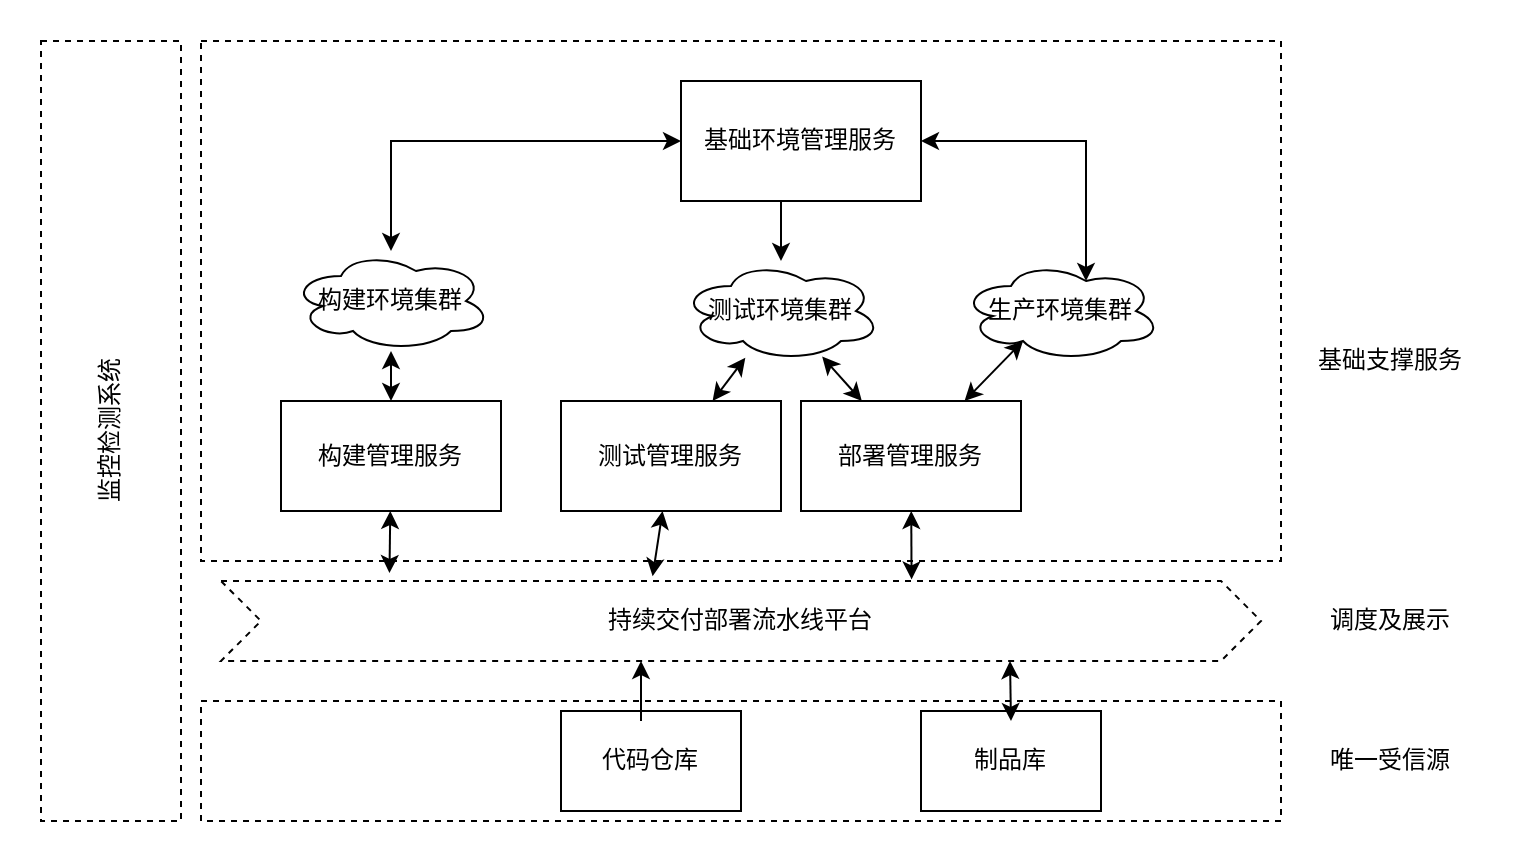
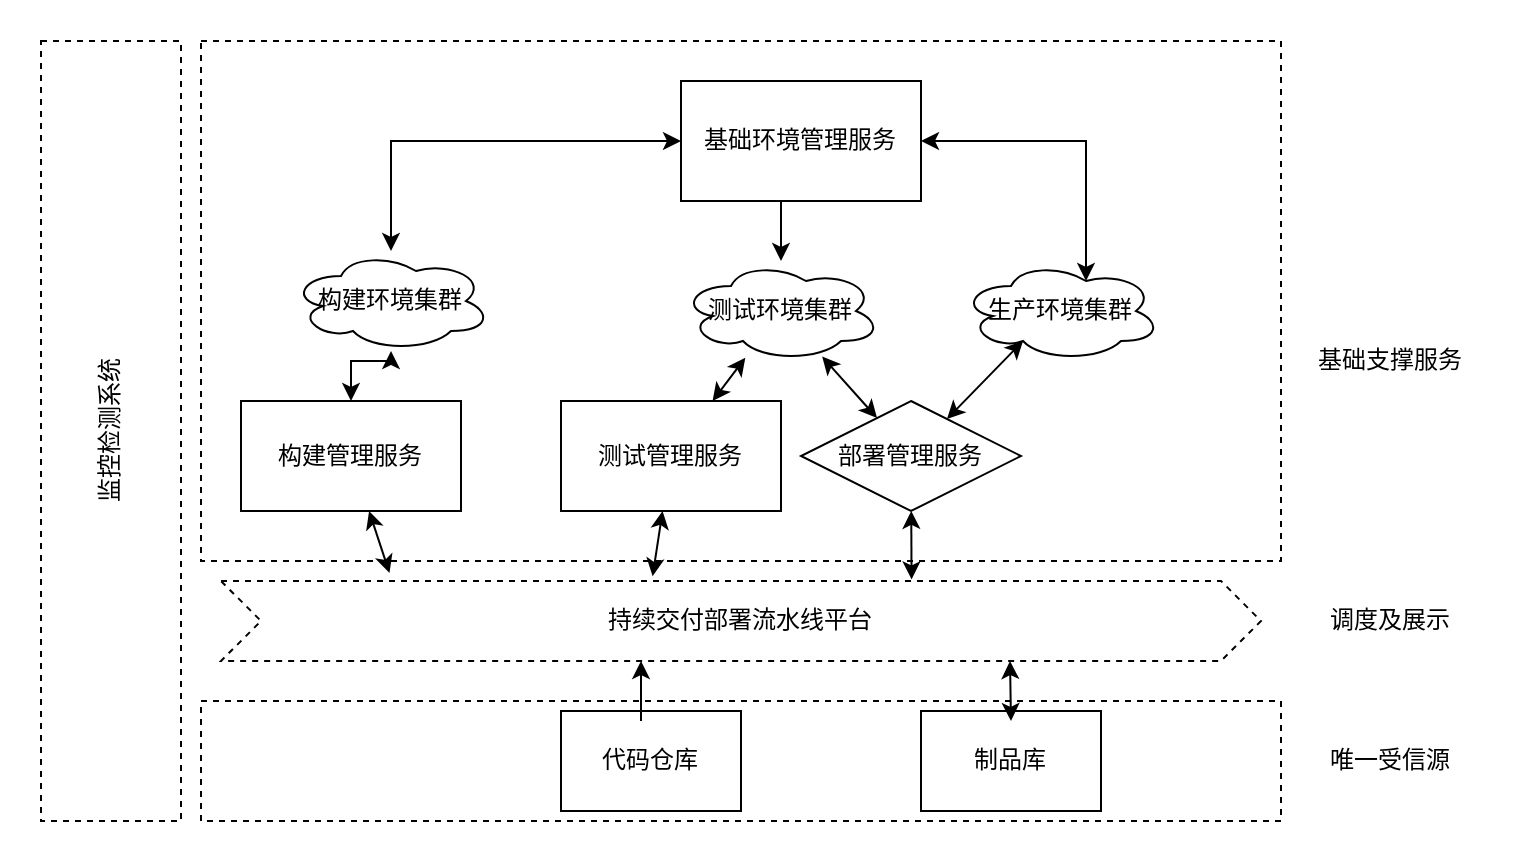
node "构建管理服务": moved (391, 456) -> (351, 456)
node "部署管理服务": shape rectangle -> diamond
